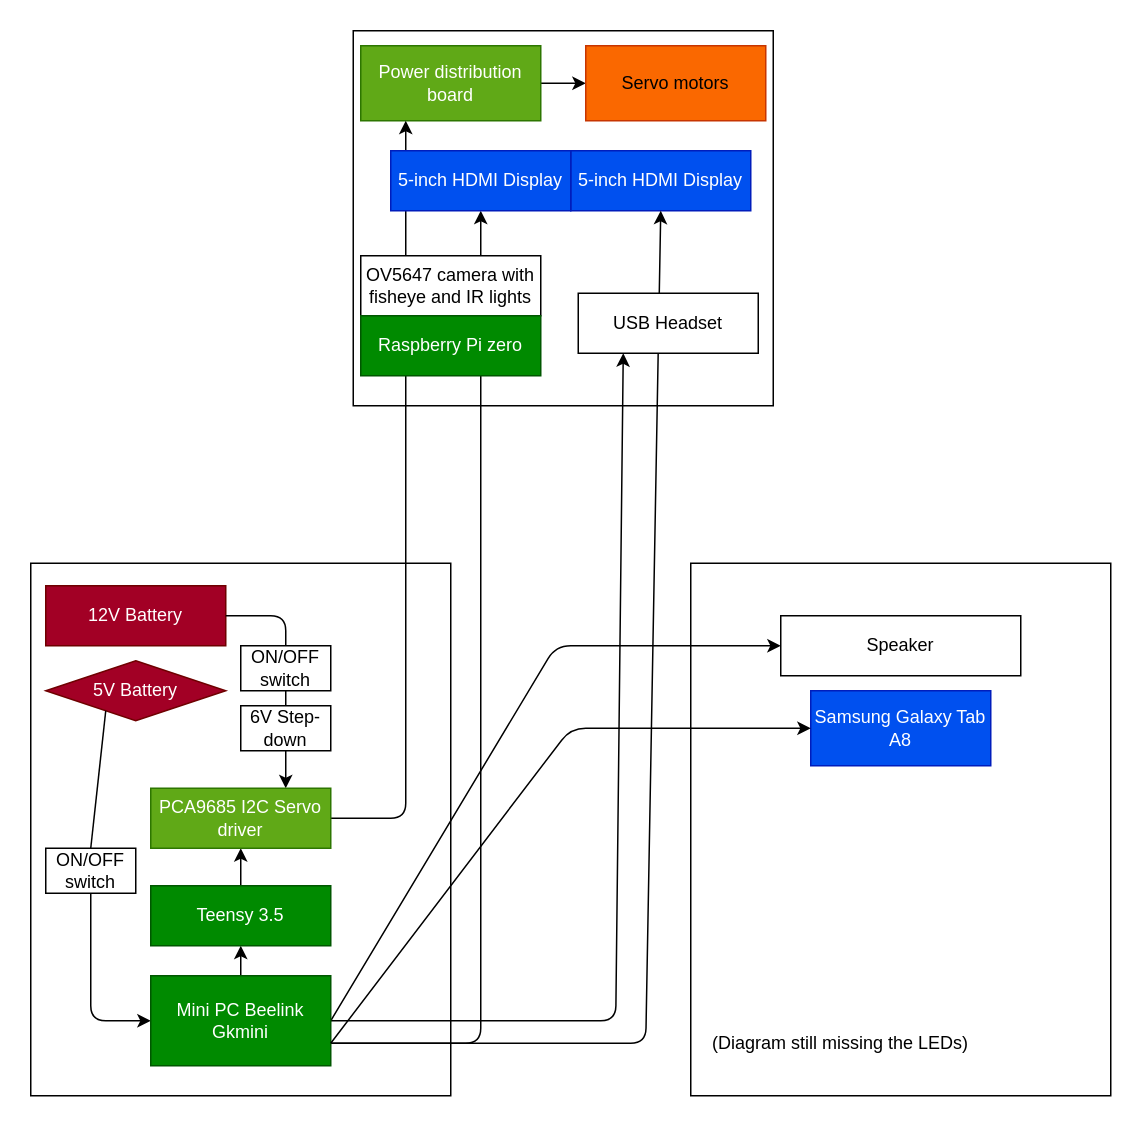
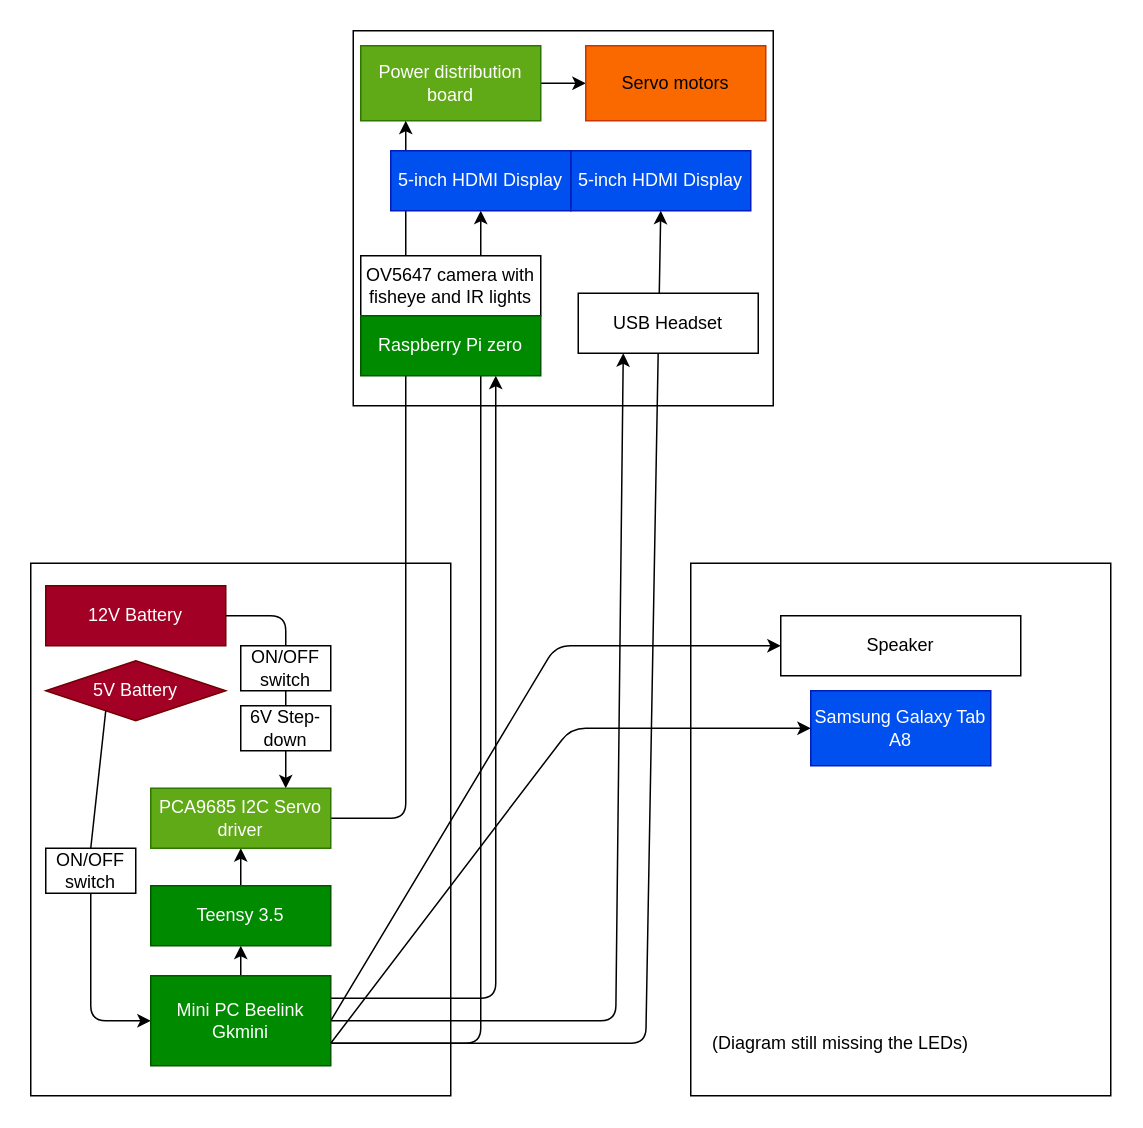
edge "Mini PC Beelink Gkmini" -> "Raspberry Pi zero": added
